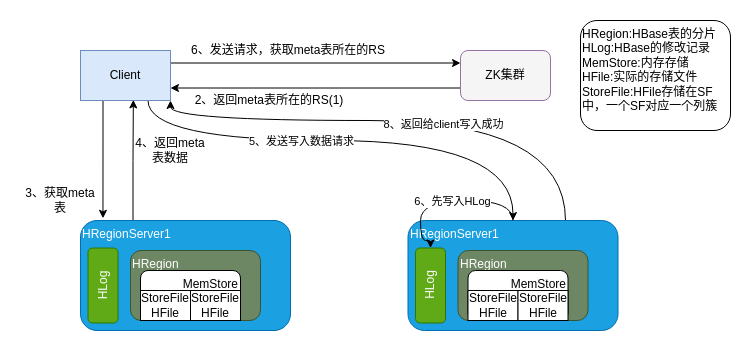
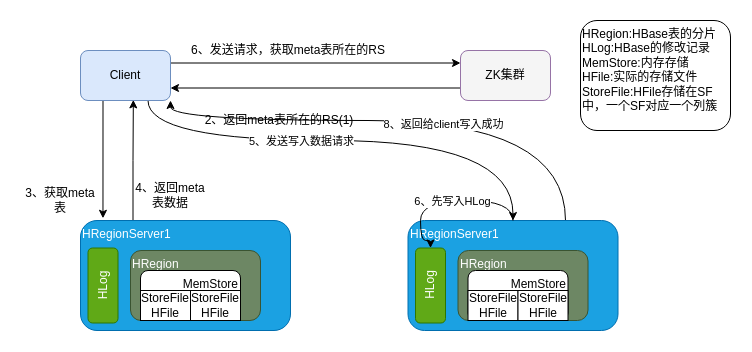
node "Client": shape rectangle -> rounded rectangle
node "2、返回meta表所在的RS(1)": moved (269, 101) -> (279, 121)
node "4、返回meta表数据": moved (171, 151) -> (171, 196)
